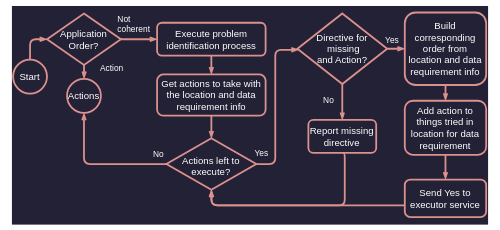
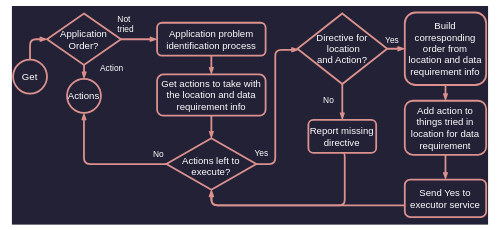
node "Not coherent": label "Not coherent" -> "Not tried"
node "Execute problem identification process": label "Execute problem identification process" -> "Application problem identification process"
node "Directive for missing and Action?": label "Directive for missing and Action?" -> "Directive for location and Action?"
node "Start": label "Start" -> "Get"
